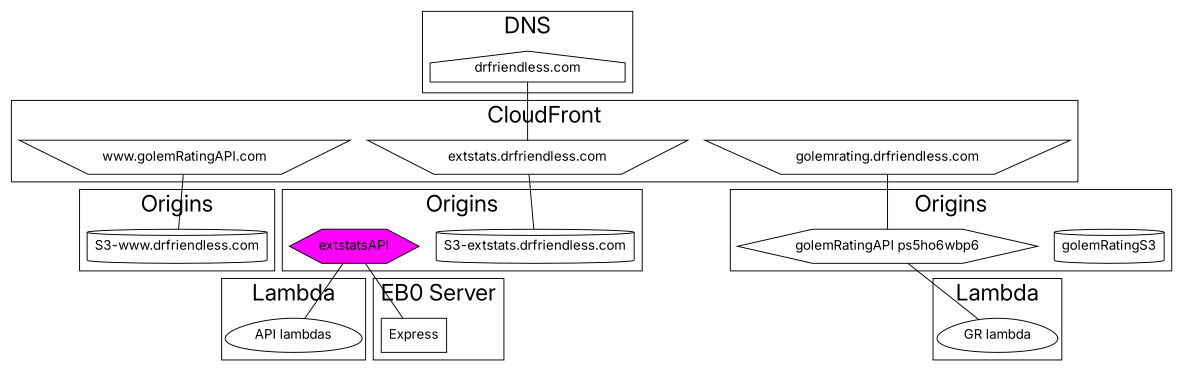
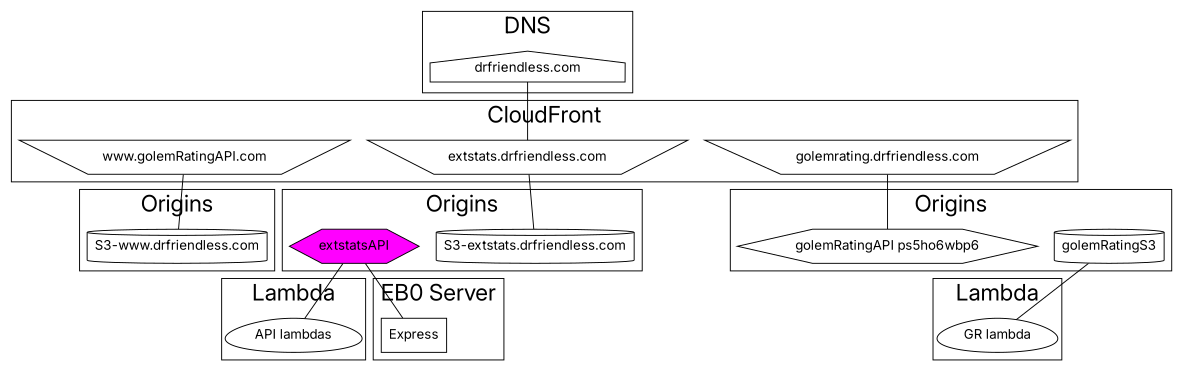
edge "golemRatingAPI ps5ho6wbp6" -- "GR lambda": now "golemRatingS3" -- "GR lambda"
